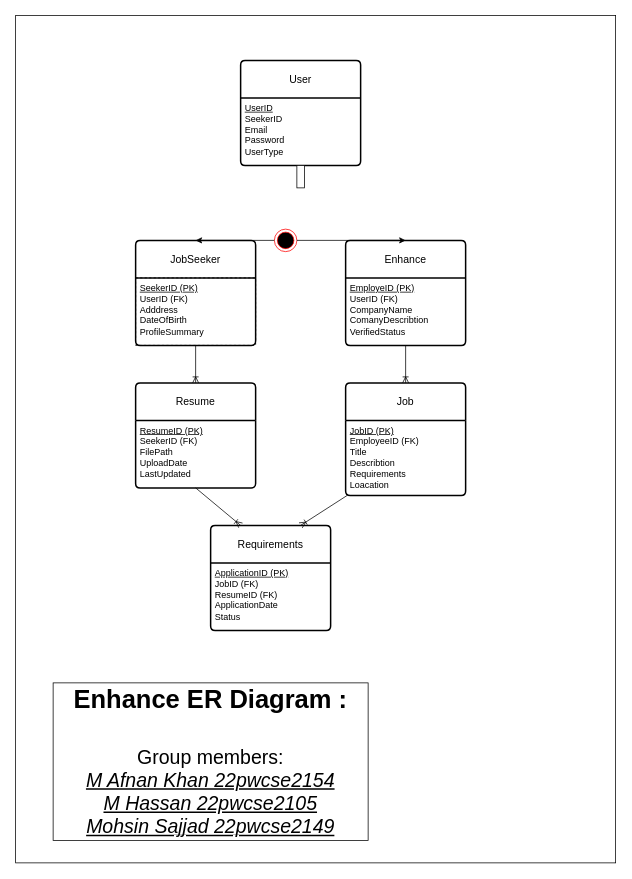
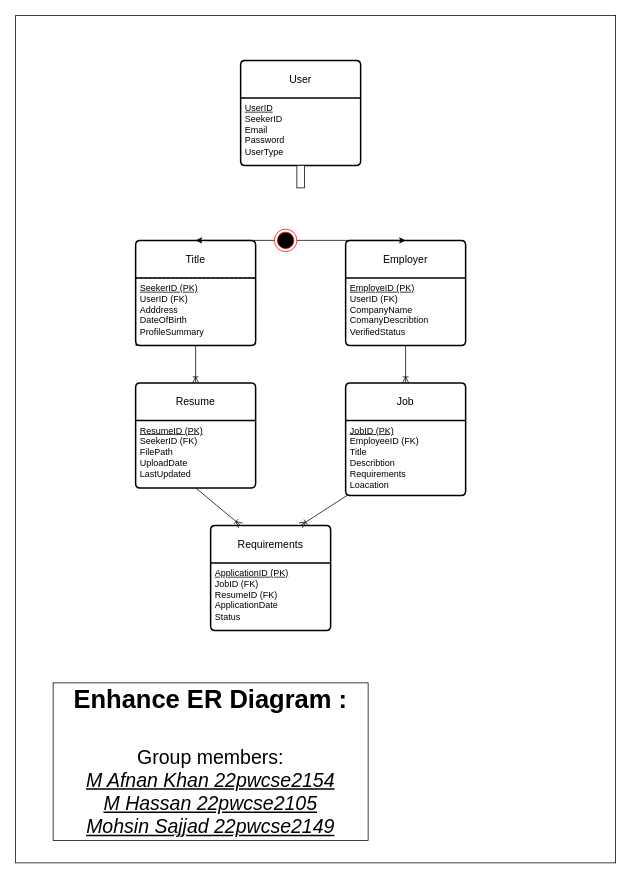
node "JobSeeker": label "JobSeeker" -> "Title"
node "Enhance": label "Enhance" -> "Employer"
